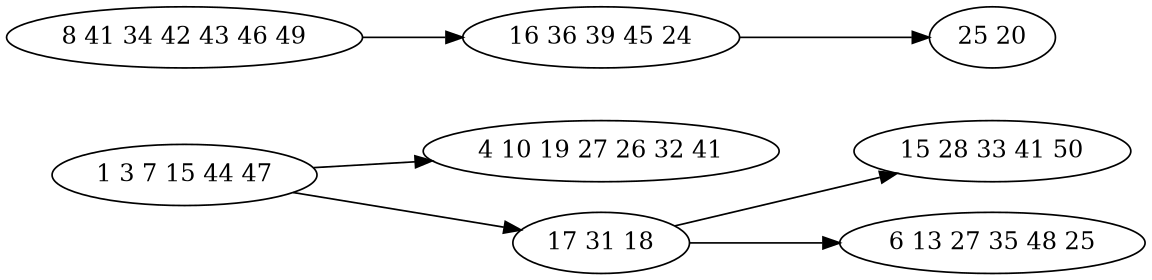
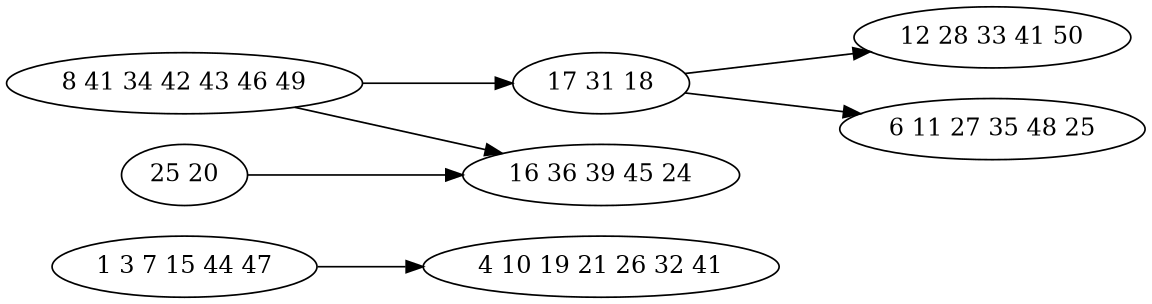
edge "16 36 39 45 24" -> "25 20": reversed
node "4 10 19 27 26 32 41": label "4 10 19 27 26 32 41" -> "4 10 19 21 26 32 41"
node "15 28 33 41 50": label "15 28 33 41 50" -> "12 28 33 41 50"
edge "1 3 7 15 44 47" -> "17 31 18": now "8 41 34 42 43 46 49" -> "17 31 18"
node "6 13 27 35 48 25": label "6 13 27 35 48 25" -> "6 11 27 35 48 25"
